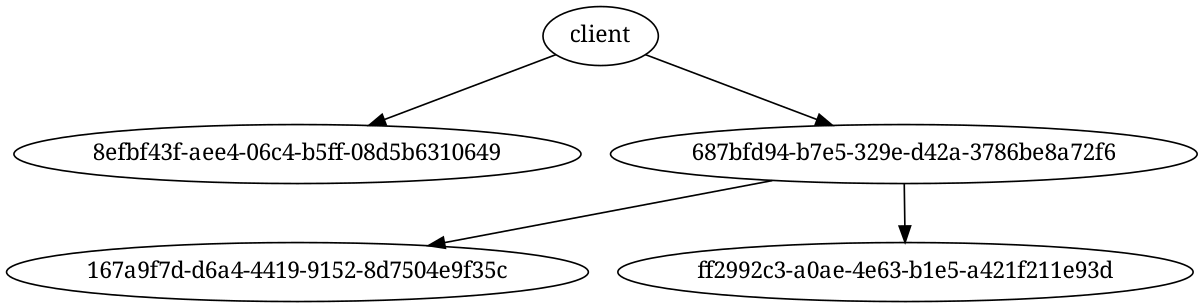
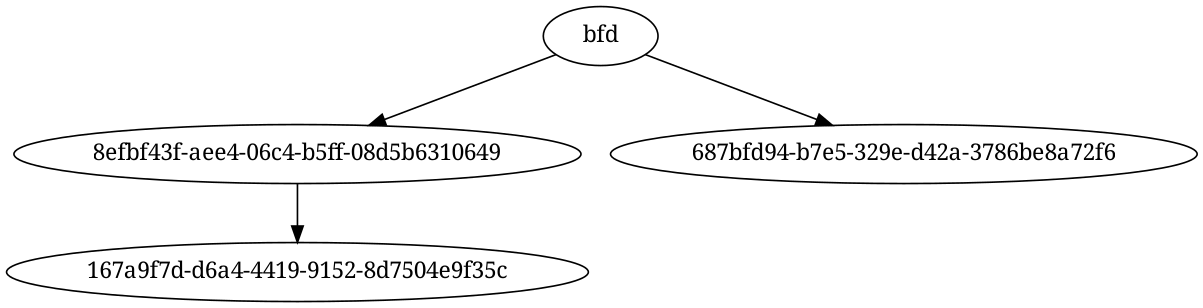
node "client": label "client" -> "bfd"
edge "687bfd94-b7e5-329e-d42a-3786be8a72f6" -> "167a9f7d-d6a4-4419-9152-8d7504e9f35c": now "8efbf43f-aee4-06c4-b5ff-08d5b6310649" -> "167a9f7d-d6a4-4419-9152-8d7504e9f35c"
node "ff2992c3-a0ae-4e63-b1e5-a421f211e93d": removed
